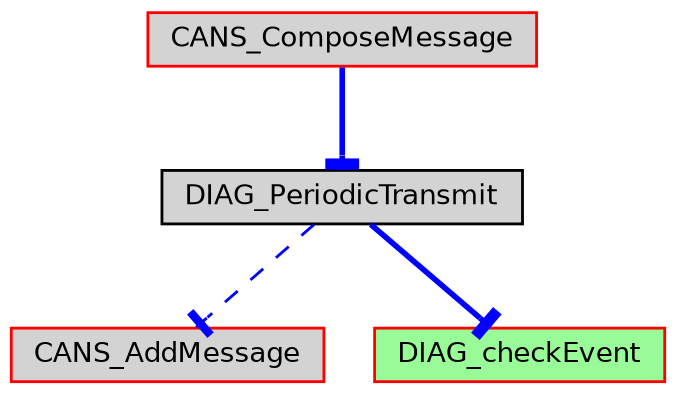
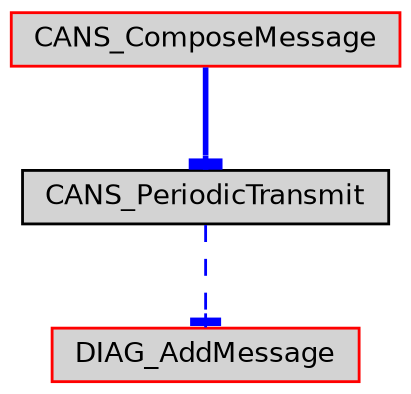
node "DIAG_PeriodicTransmit": label "DIAG_PeriodicTransmit" -> "CANS_PeriodicTransmit"
node "CANS_AddMessage": label "CANS_AddMessage" -> "DIAG_AddMessage"
node "DIAG_checkEvent": removed
